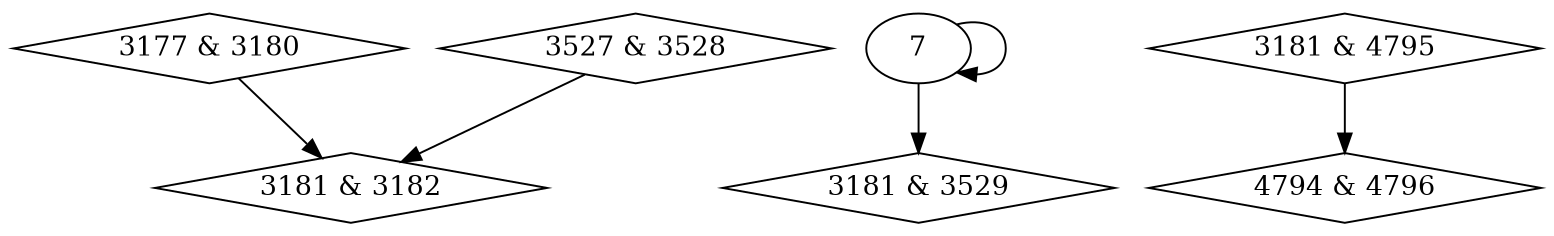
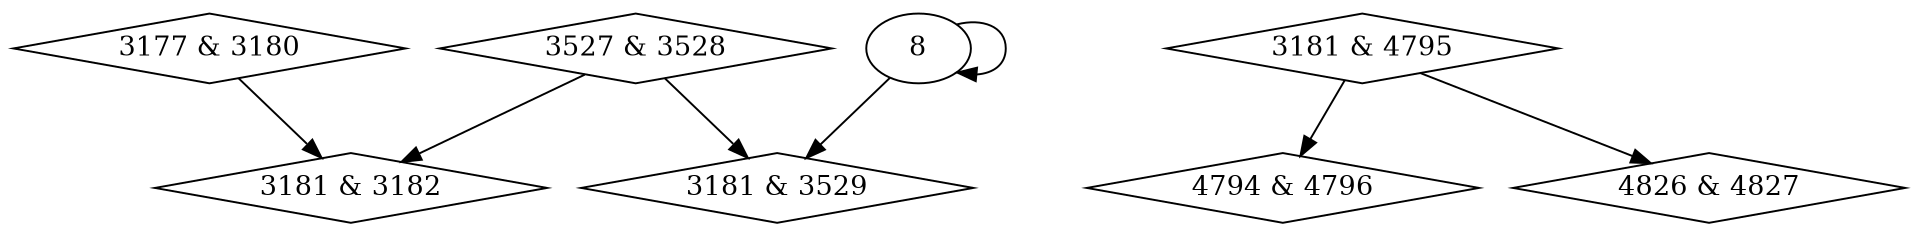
node "7": label "7" -> "8"
edge "3527 & 3528" -> "3181 & 3529": added
node "4826 & 4827": added
